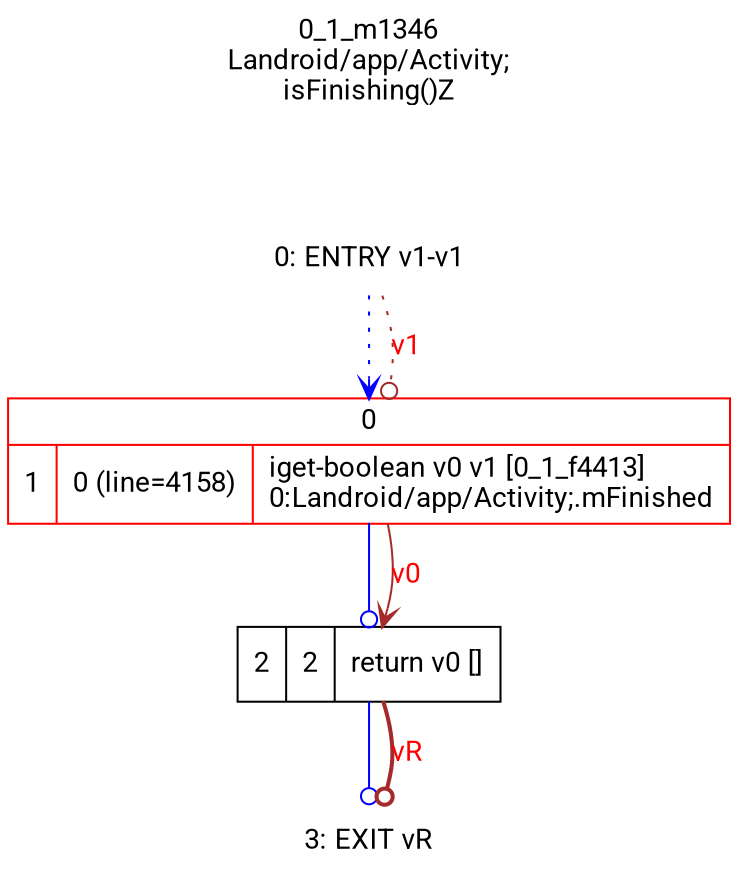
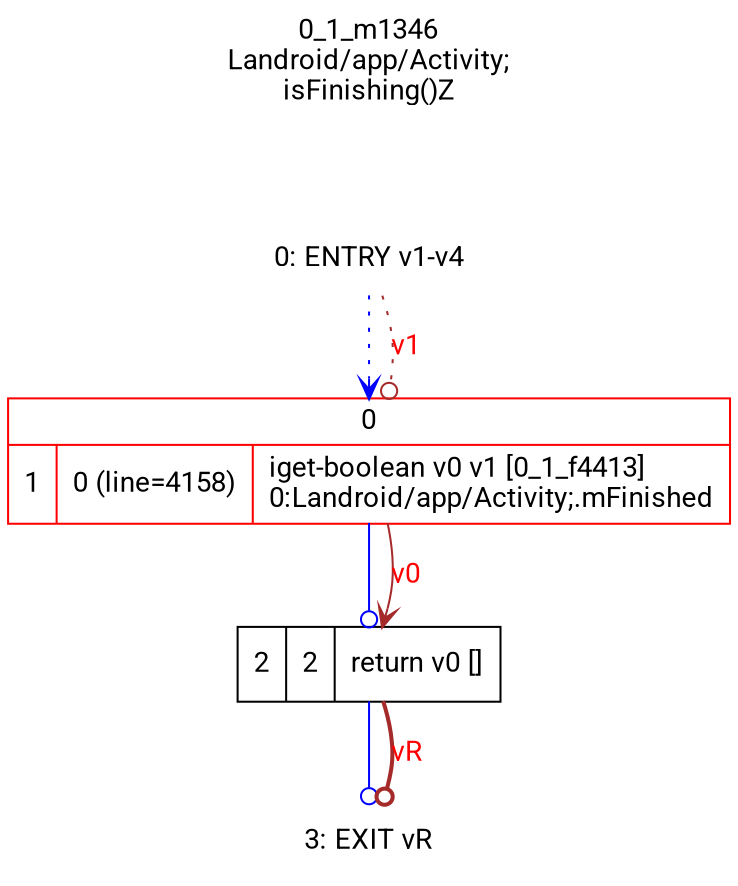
node "0: ENTRY v1-v1": label "0: ENTRY v1-v1" -> "0: ENTRY v1-v4"
